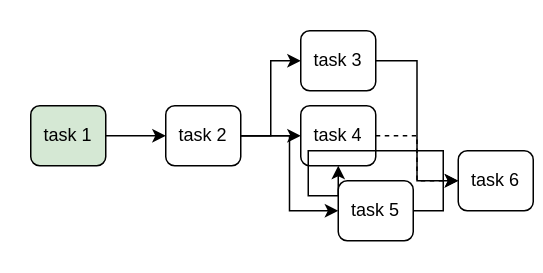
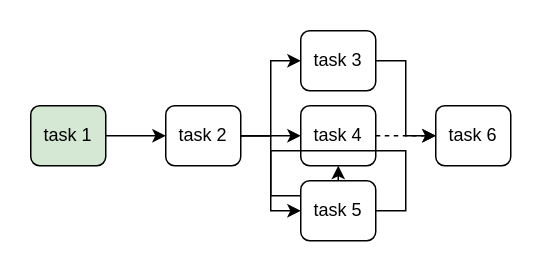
node "task 6": moved (496, 181) -> (473, 136)
node "task 5": moved (376, 211) -> (338, 211)
